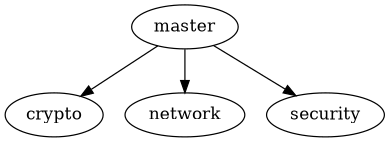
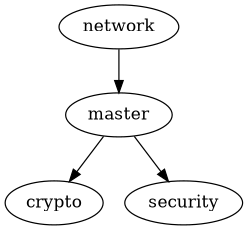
edge "master" -> "network": reversed
